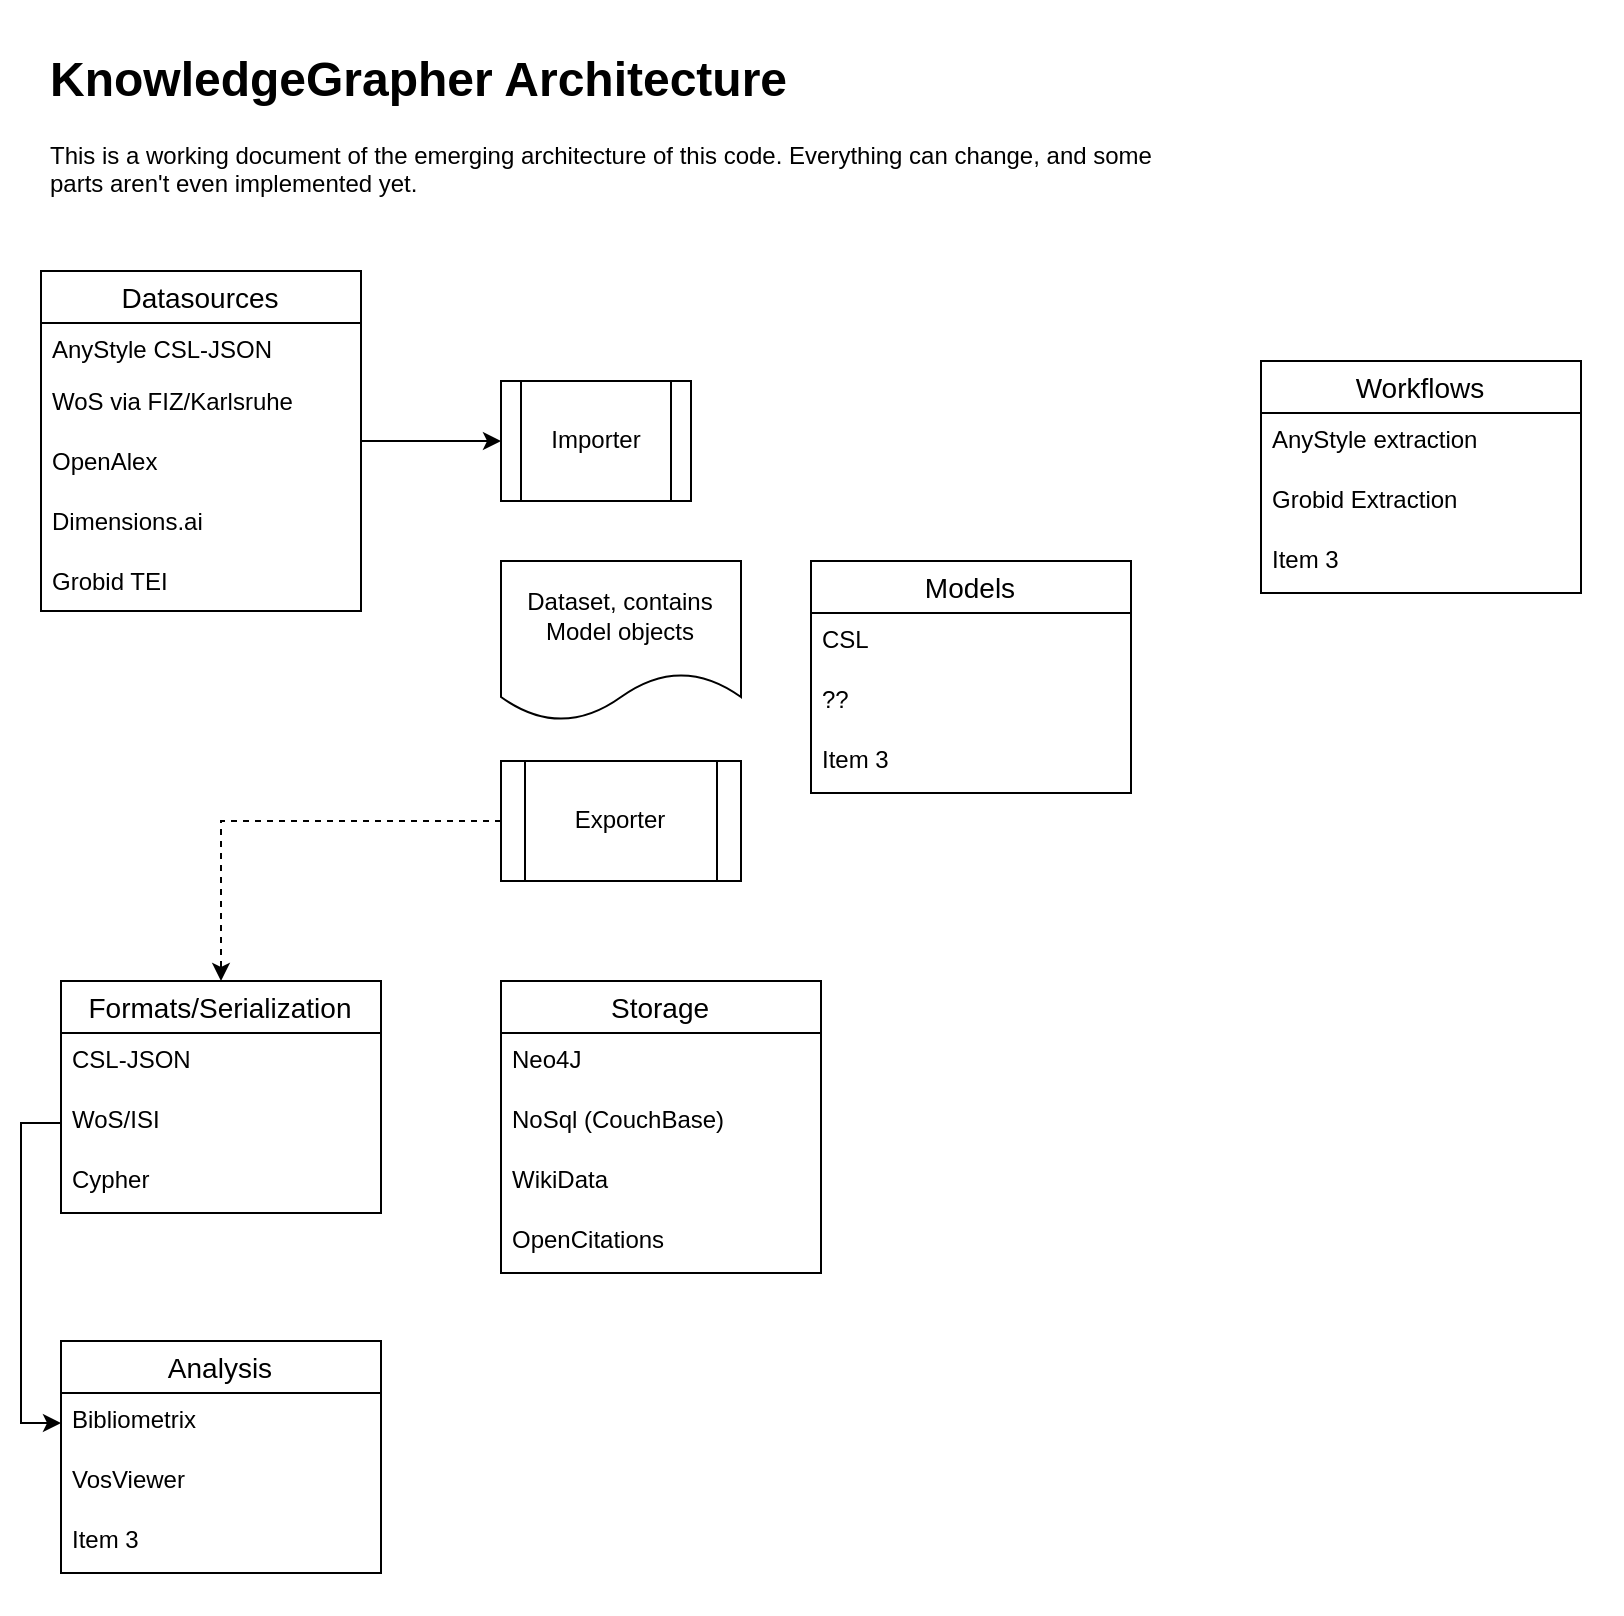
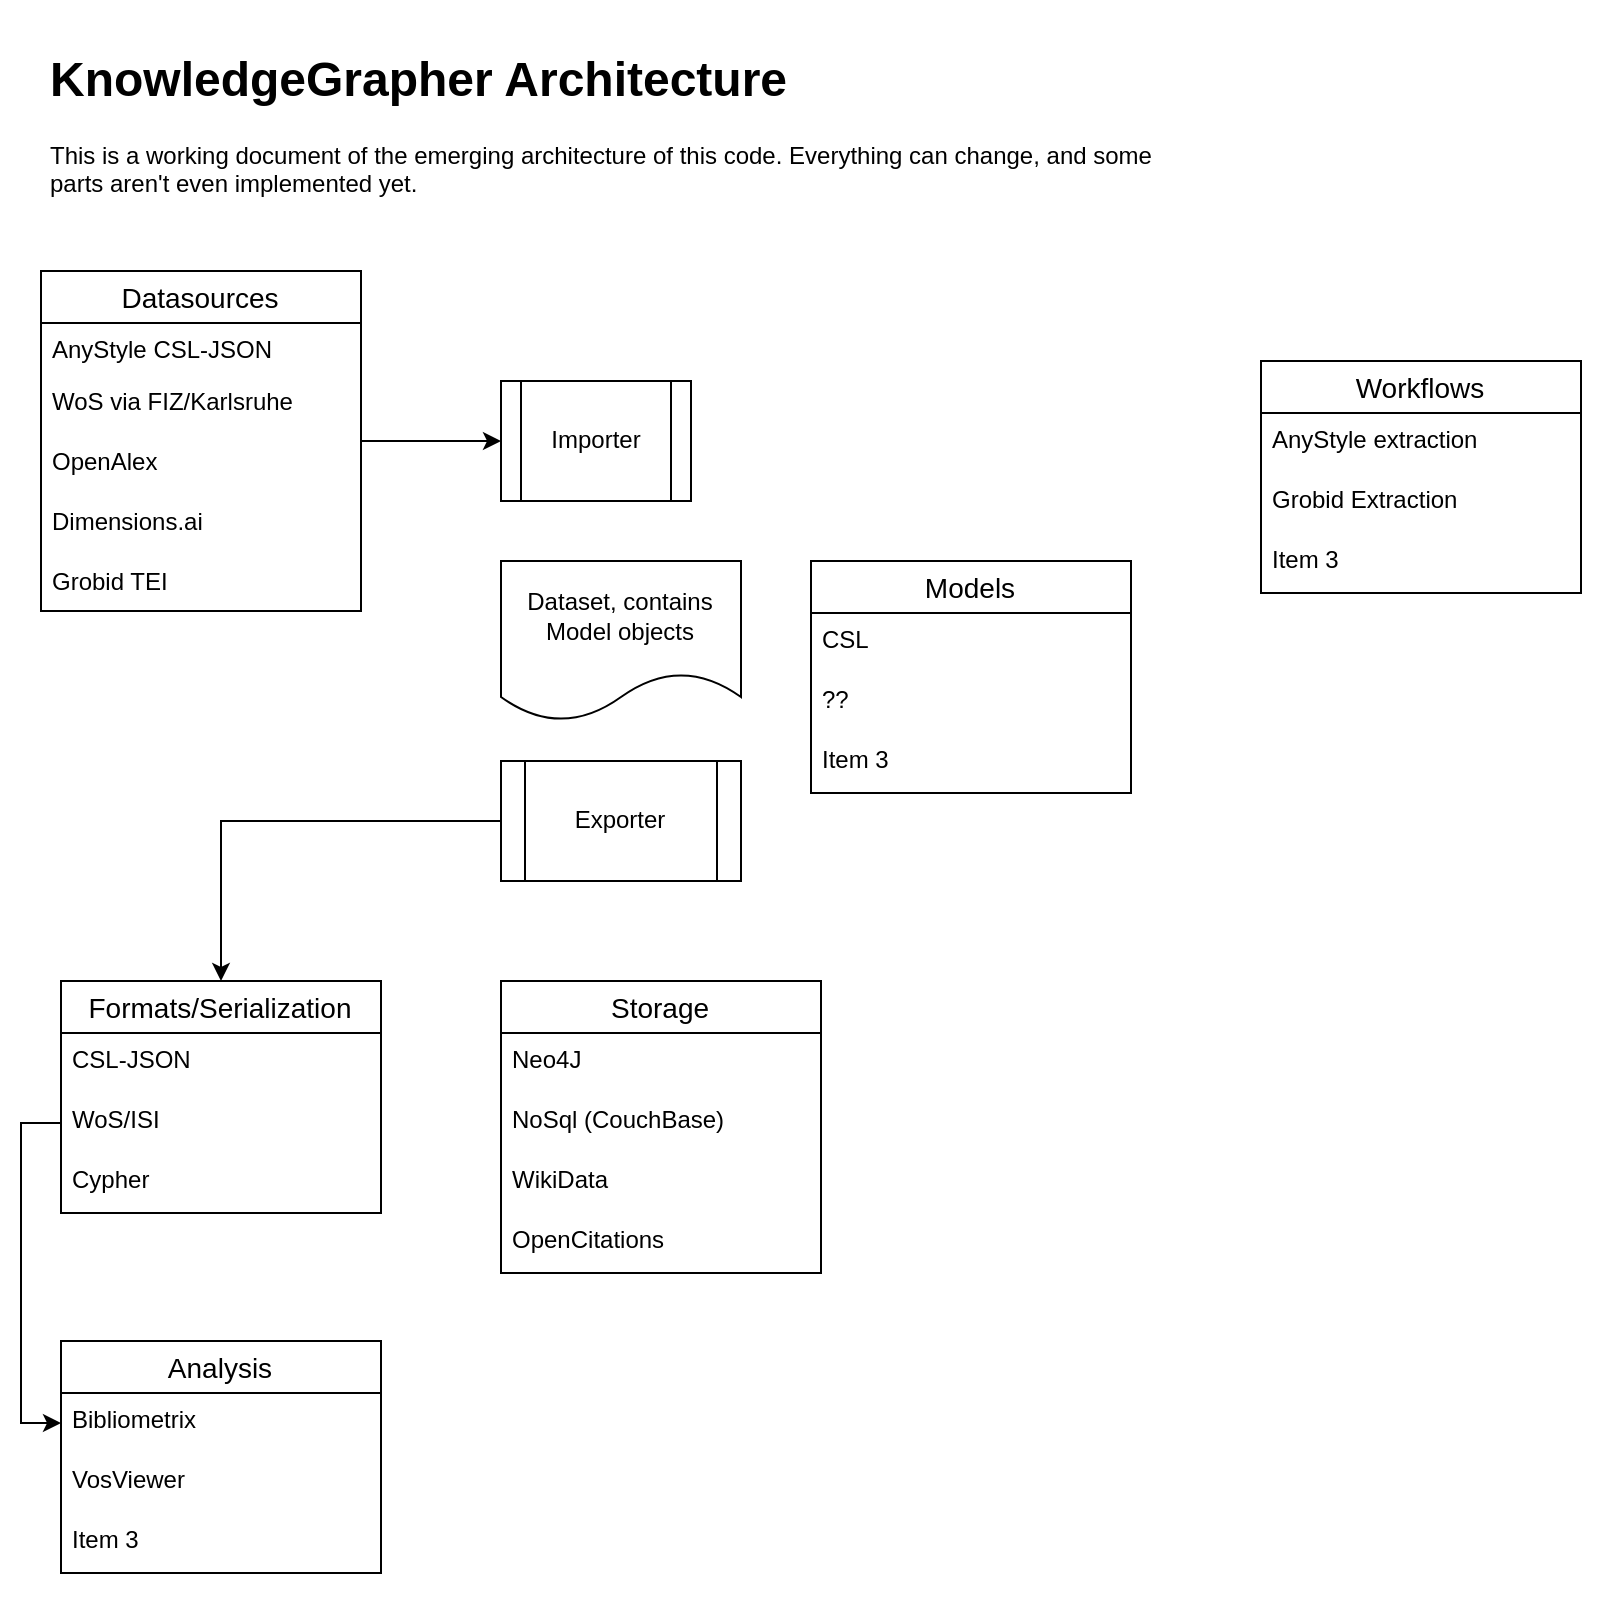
edge "Exporter" -> "Formats/Serialization": style dashed -> solid
